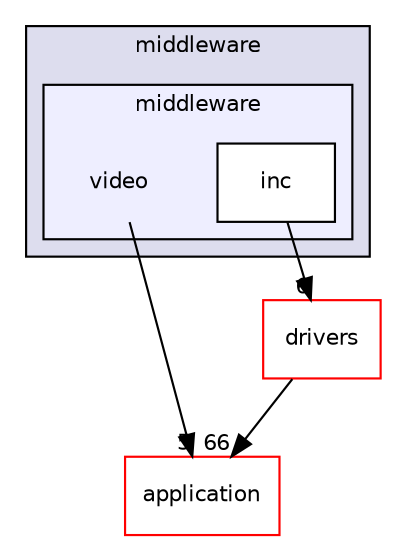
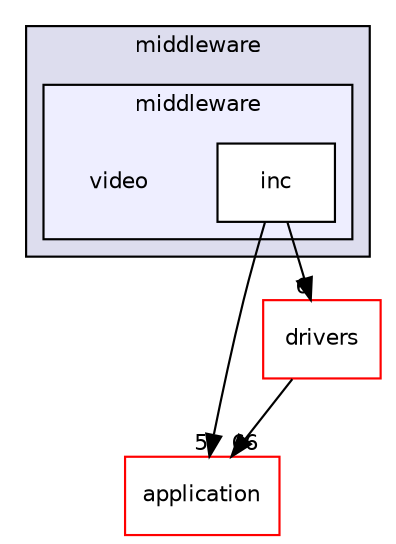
edge "video" -> "application": now "inc" -> "application"
